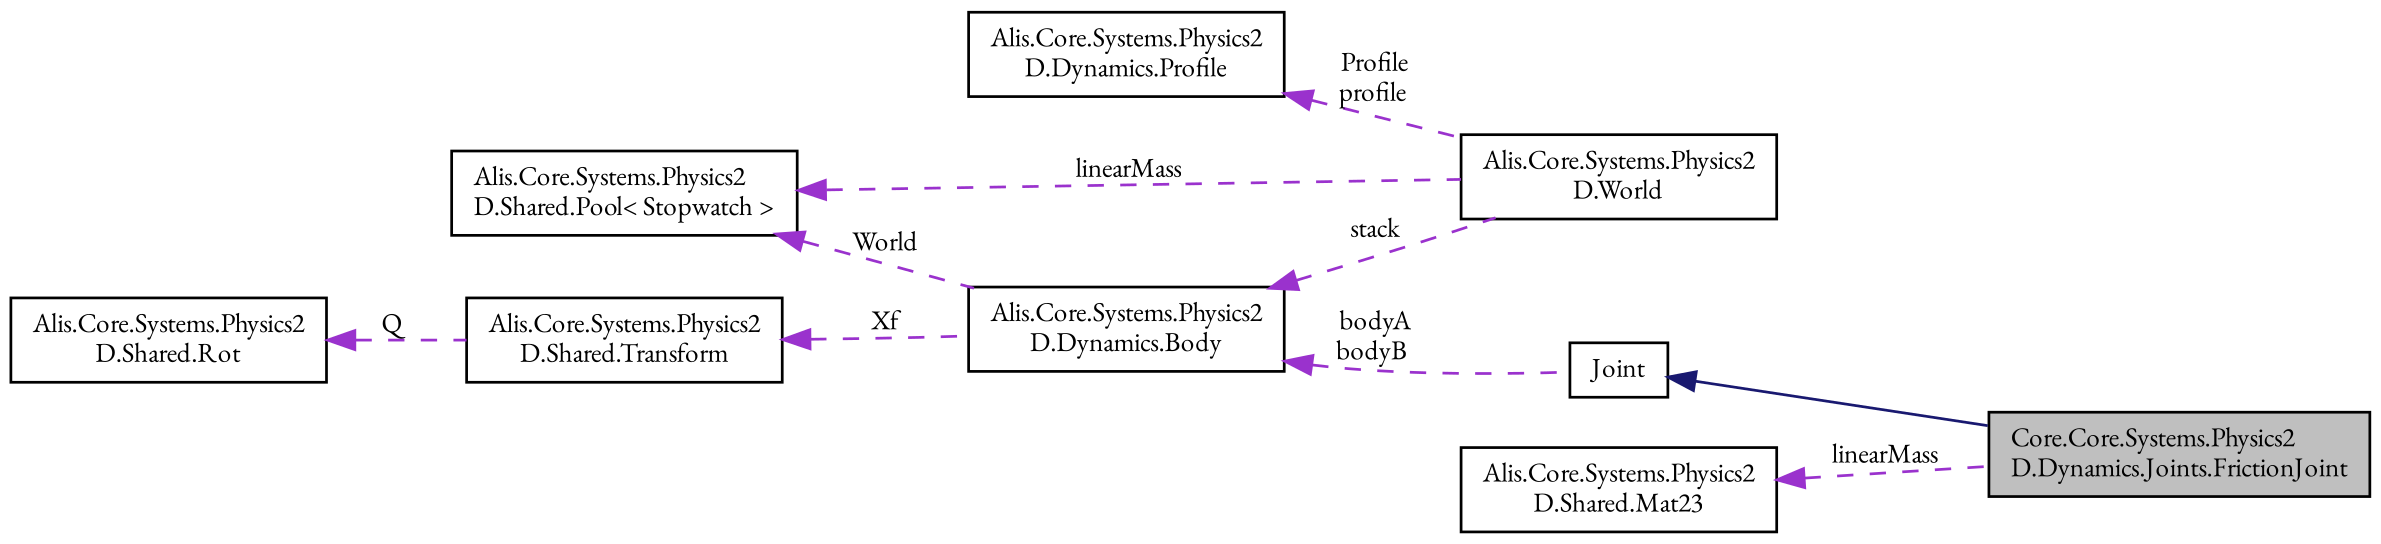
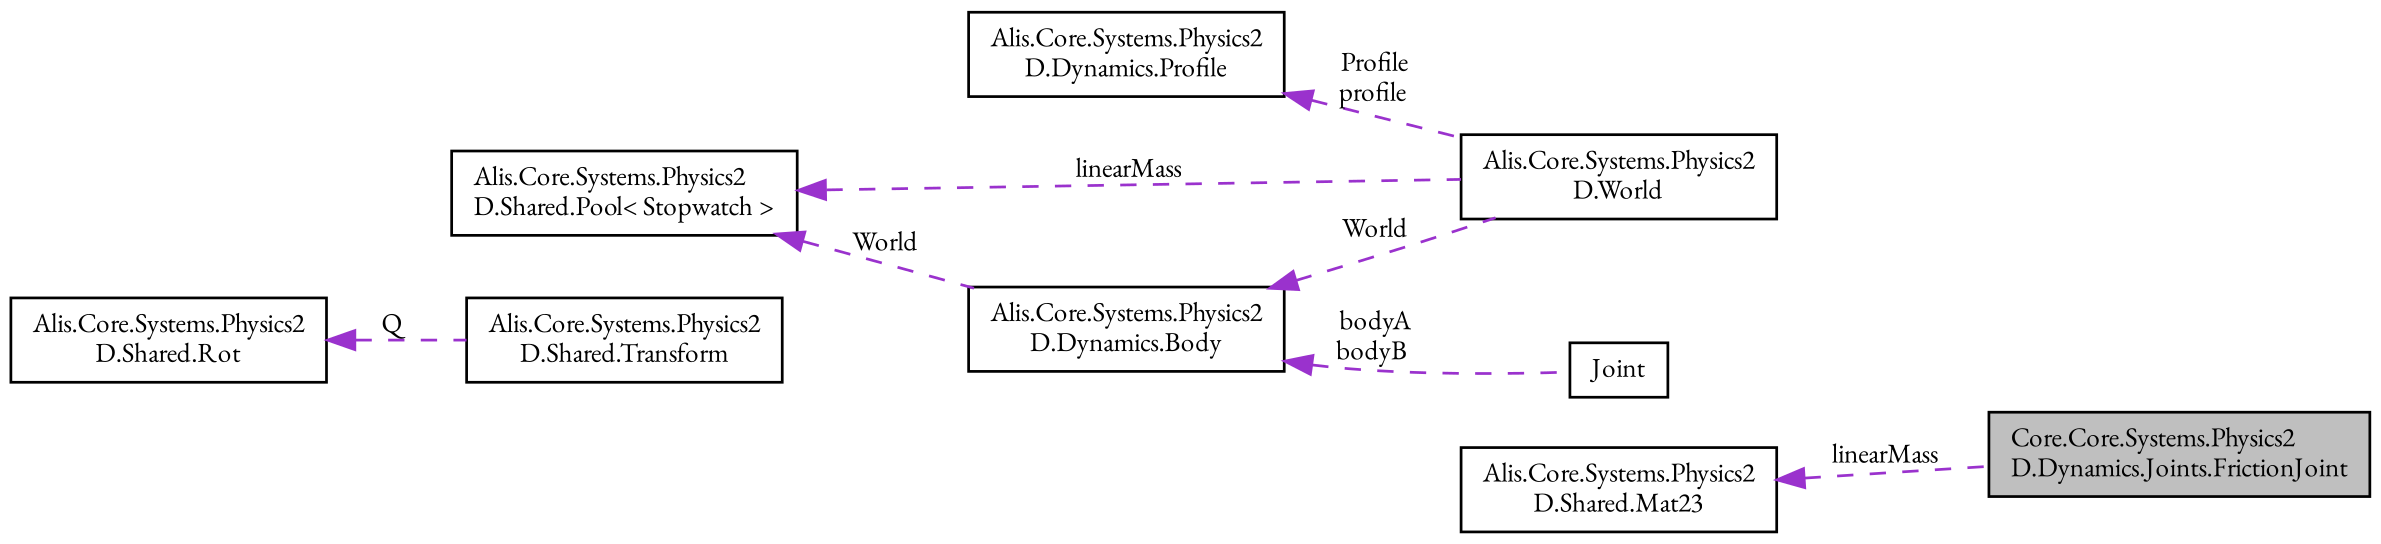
edge "Alis.Core.Systems.Physics2 D.World" -> "Alis.Core.Systems.Physics2 D.Dynamics.Body": label " stack" -> " World"
edge "Alis.Core.Systems.Physics2 D.Dynamics.Body" -> "Alis.Core.Systems.Physics2 D.Shared.Transform": removed, label "Xf"
edge "Core.Core.Systems.Physics2 D.Dynamics.Joints.FrictionJoint" -> "Joint": removed
